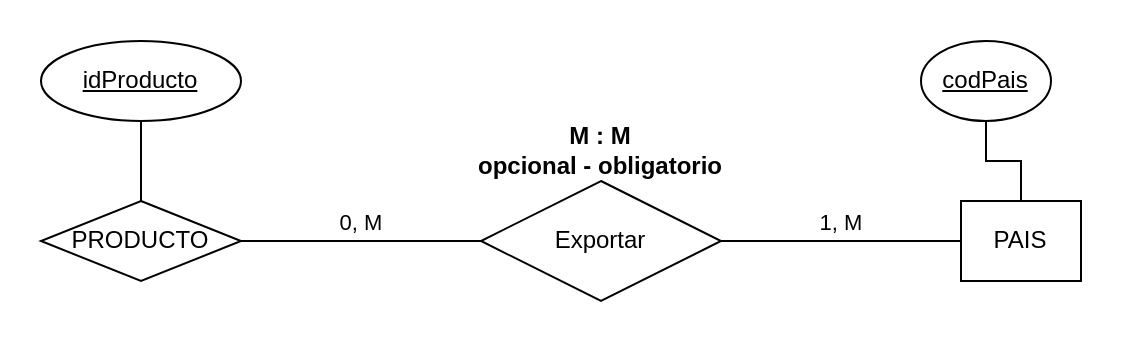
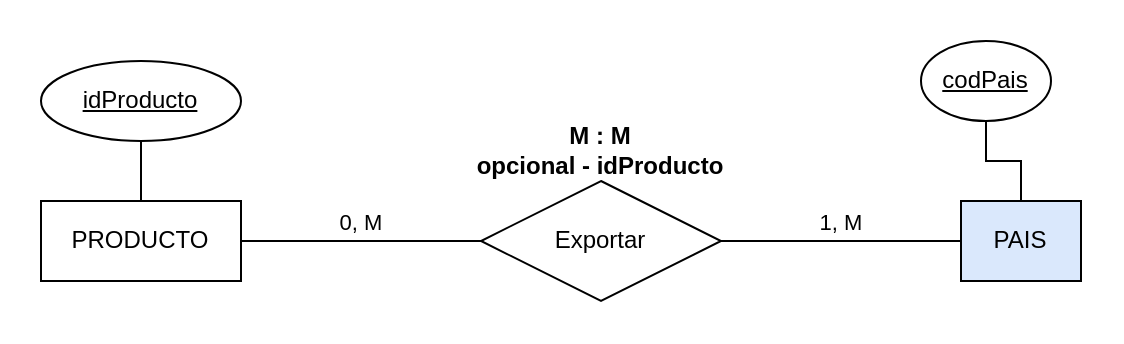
node "idProducto": moved (141, 81) -> (141, 101)
node "M : M opcional - obligatorio": label "M : M opcional - obligatorio" -> "M : M opcional - idProducto"
node "PRODUCTO": shape diamond -> rectangle
node "PAIS": fillcolor #ffffff -> #dae8fc
